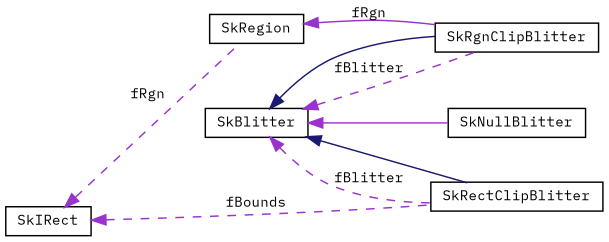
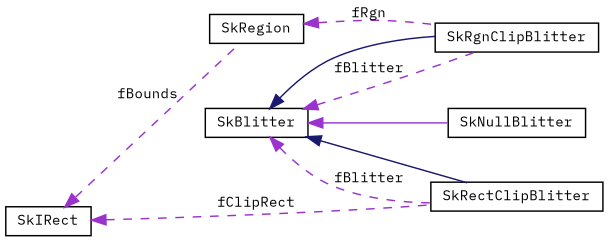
edge "SkRgnClipBlitter" -> "SkRegion": style solid -> dashed
edge "SkRegion" -> "SkIRect": label "fRgn" -> "fBounds"
edge "SkRectClipBlitter" -> "SkIRect": label "fBounds" -> "fClipRect"
